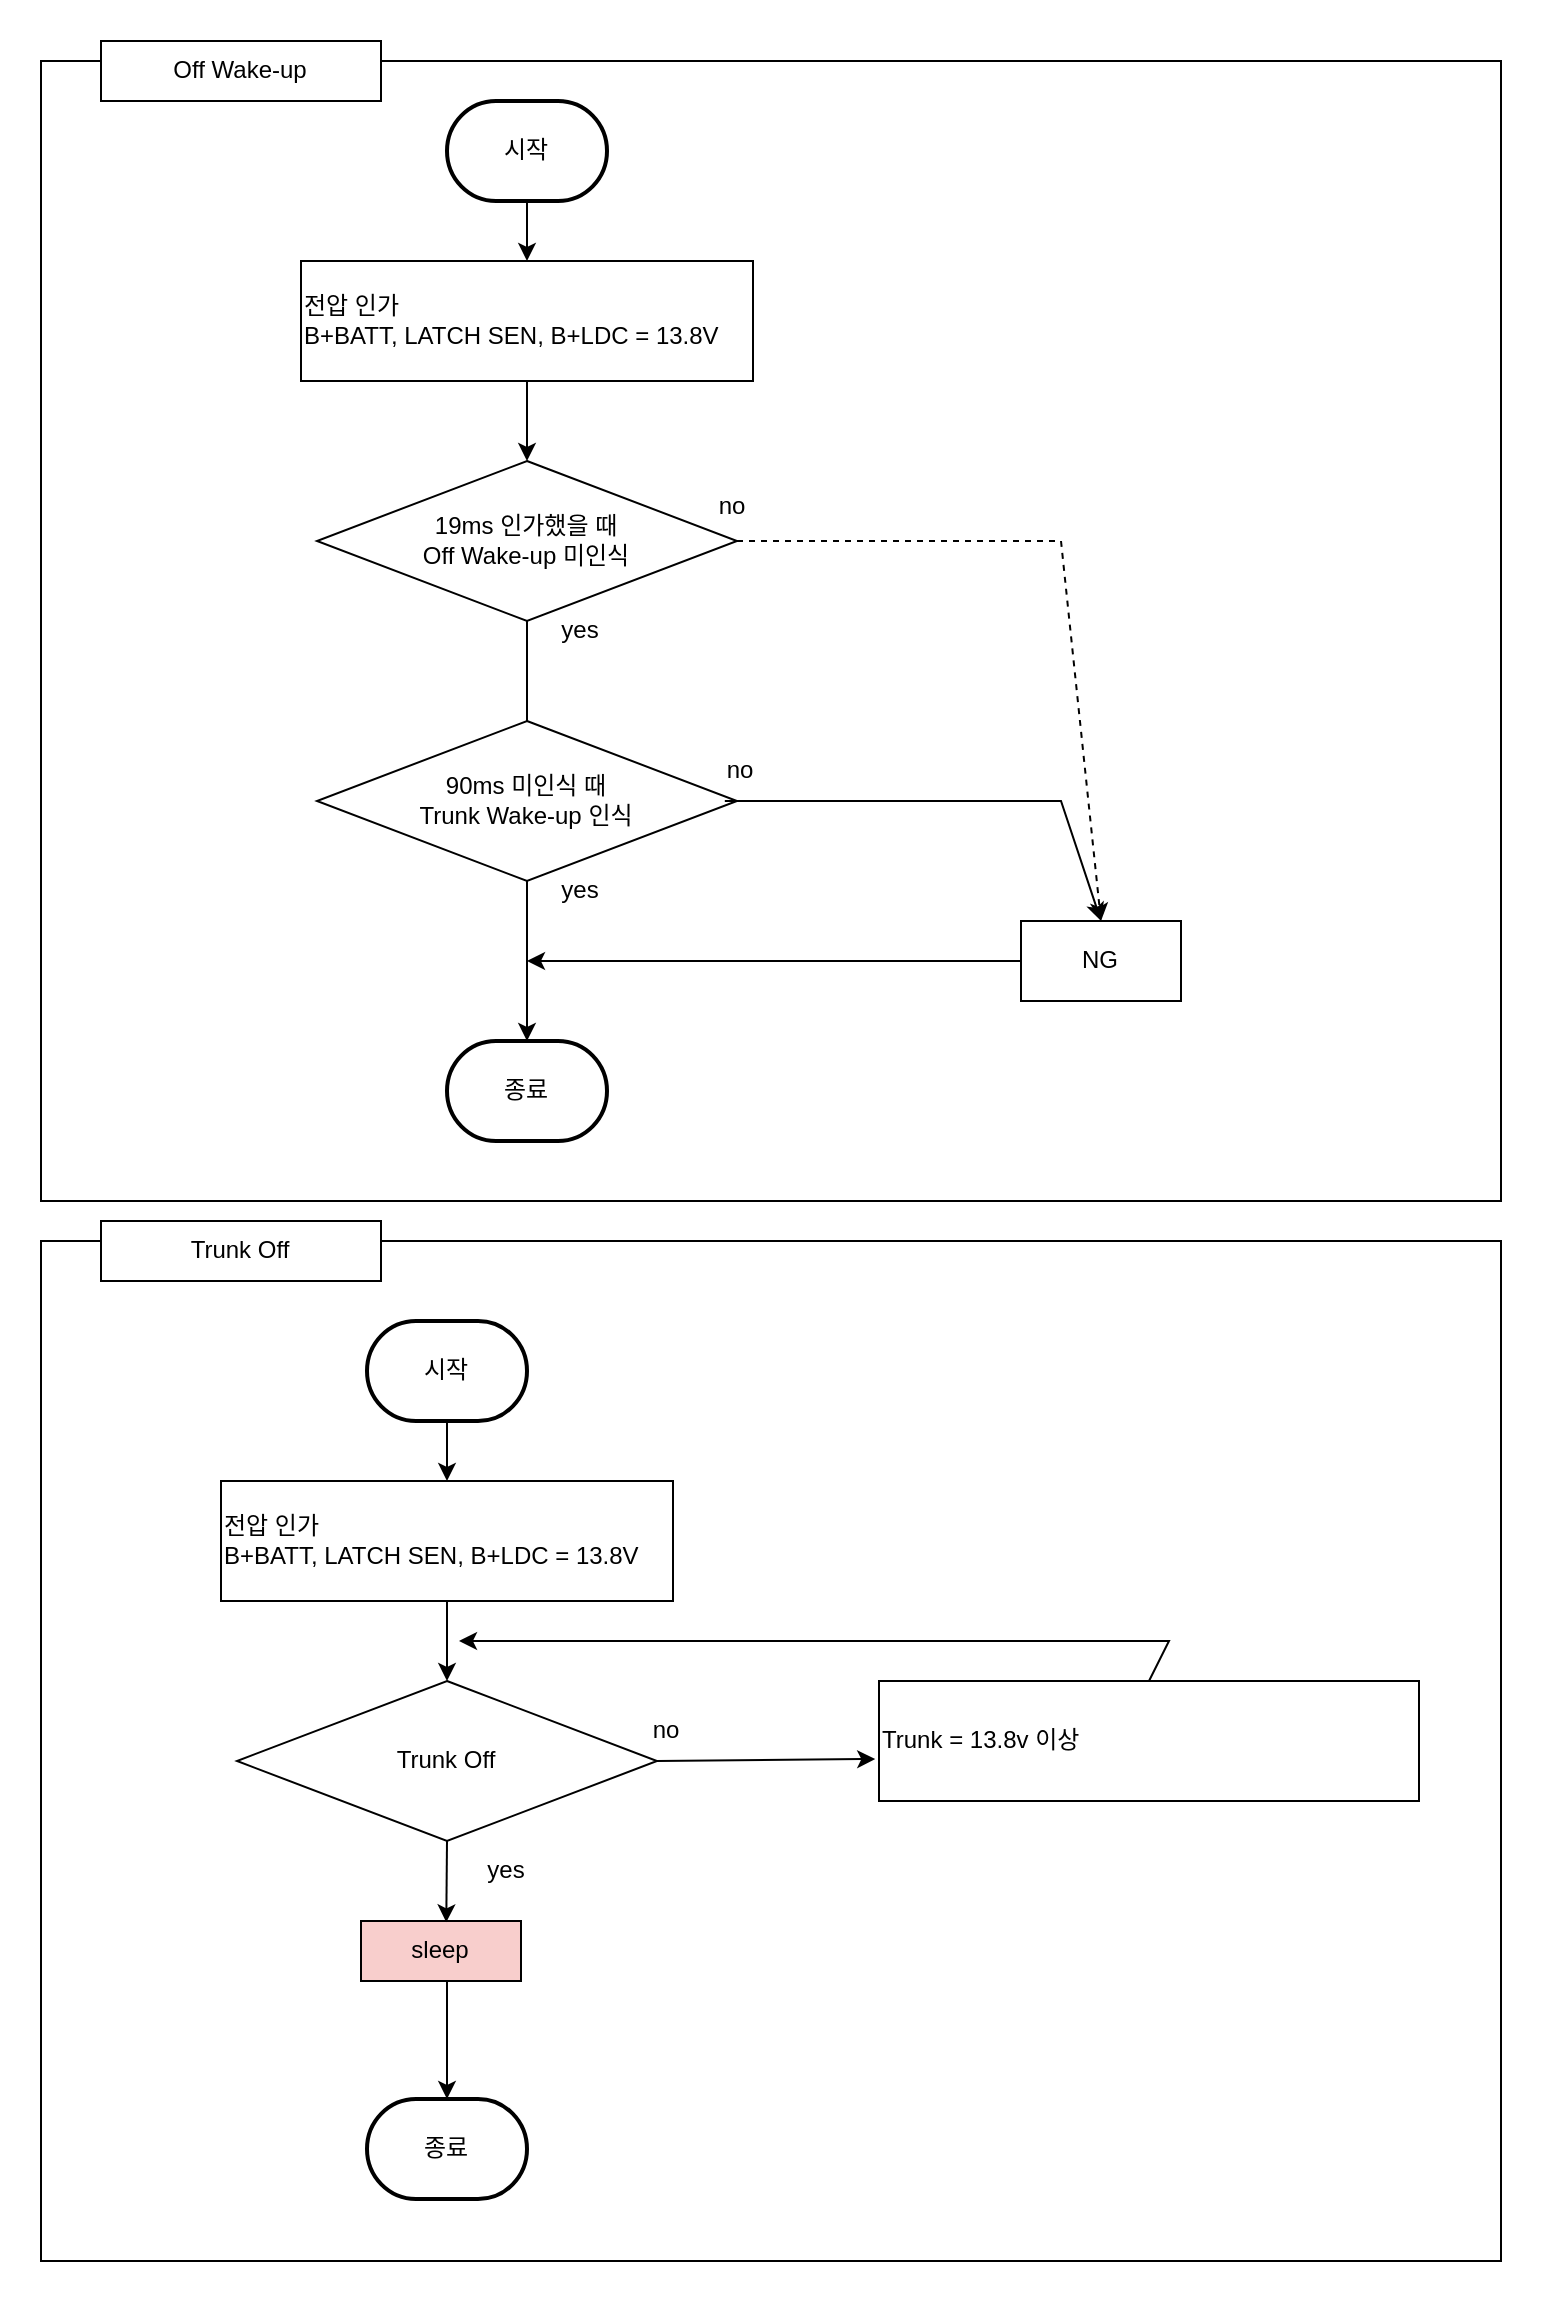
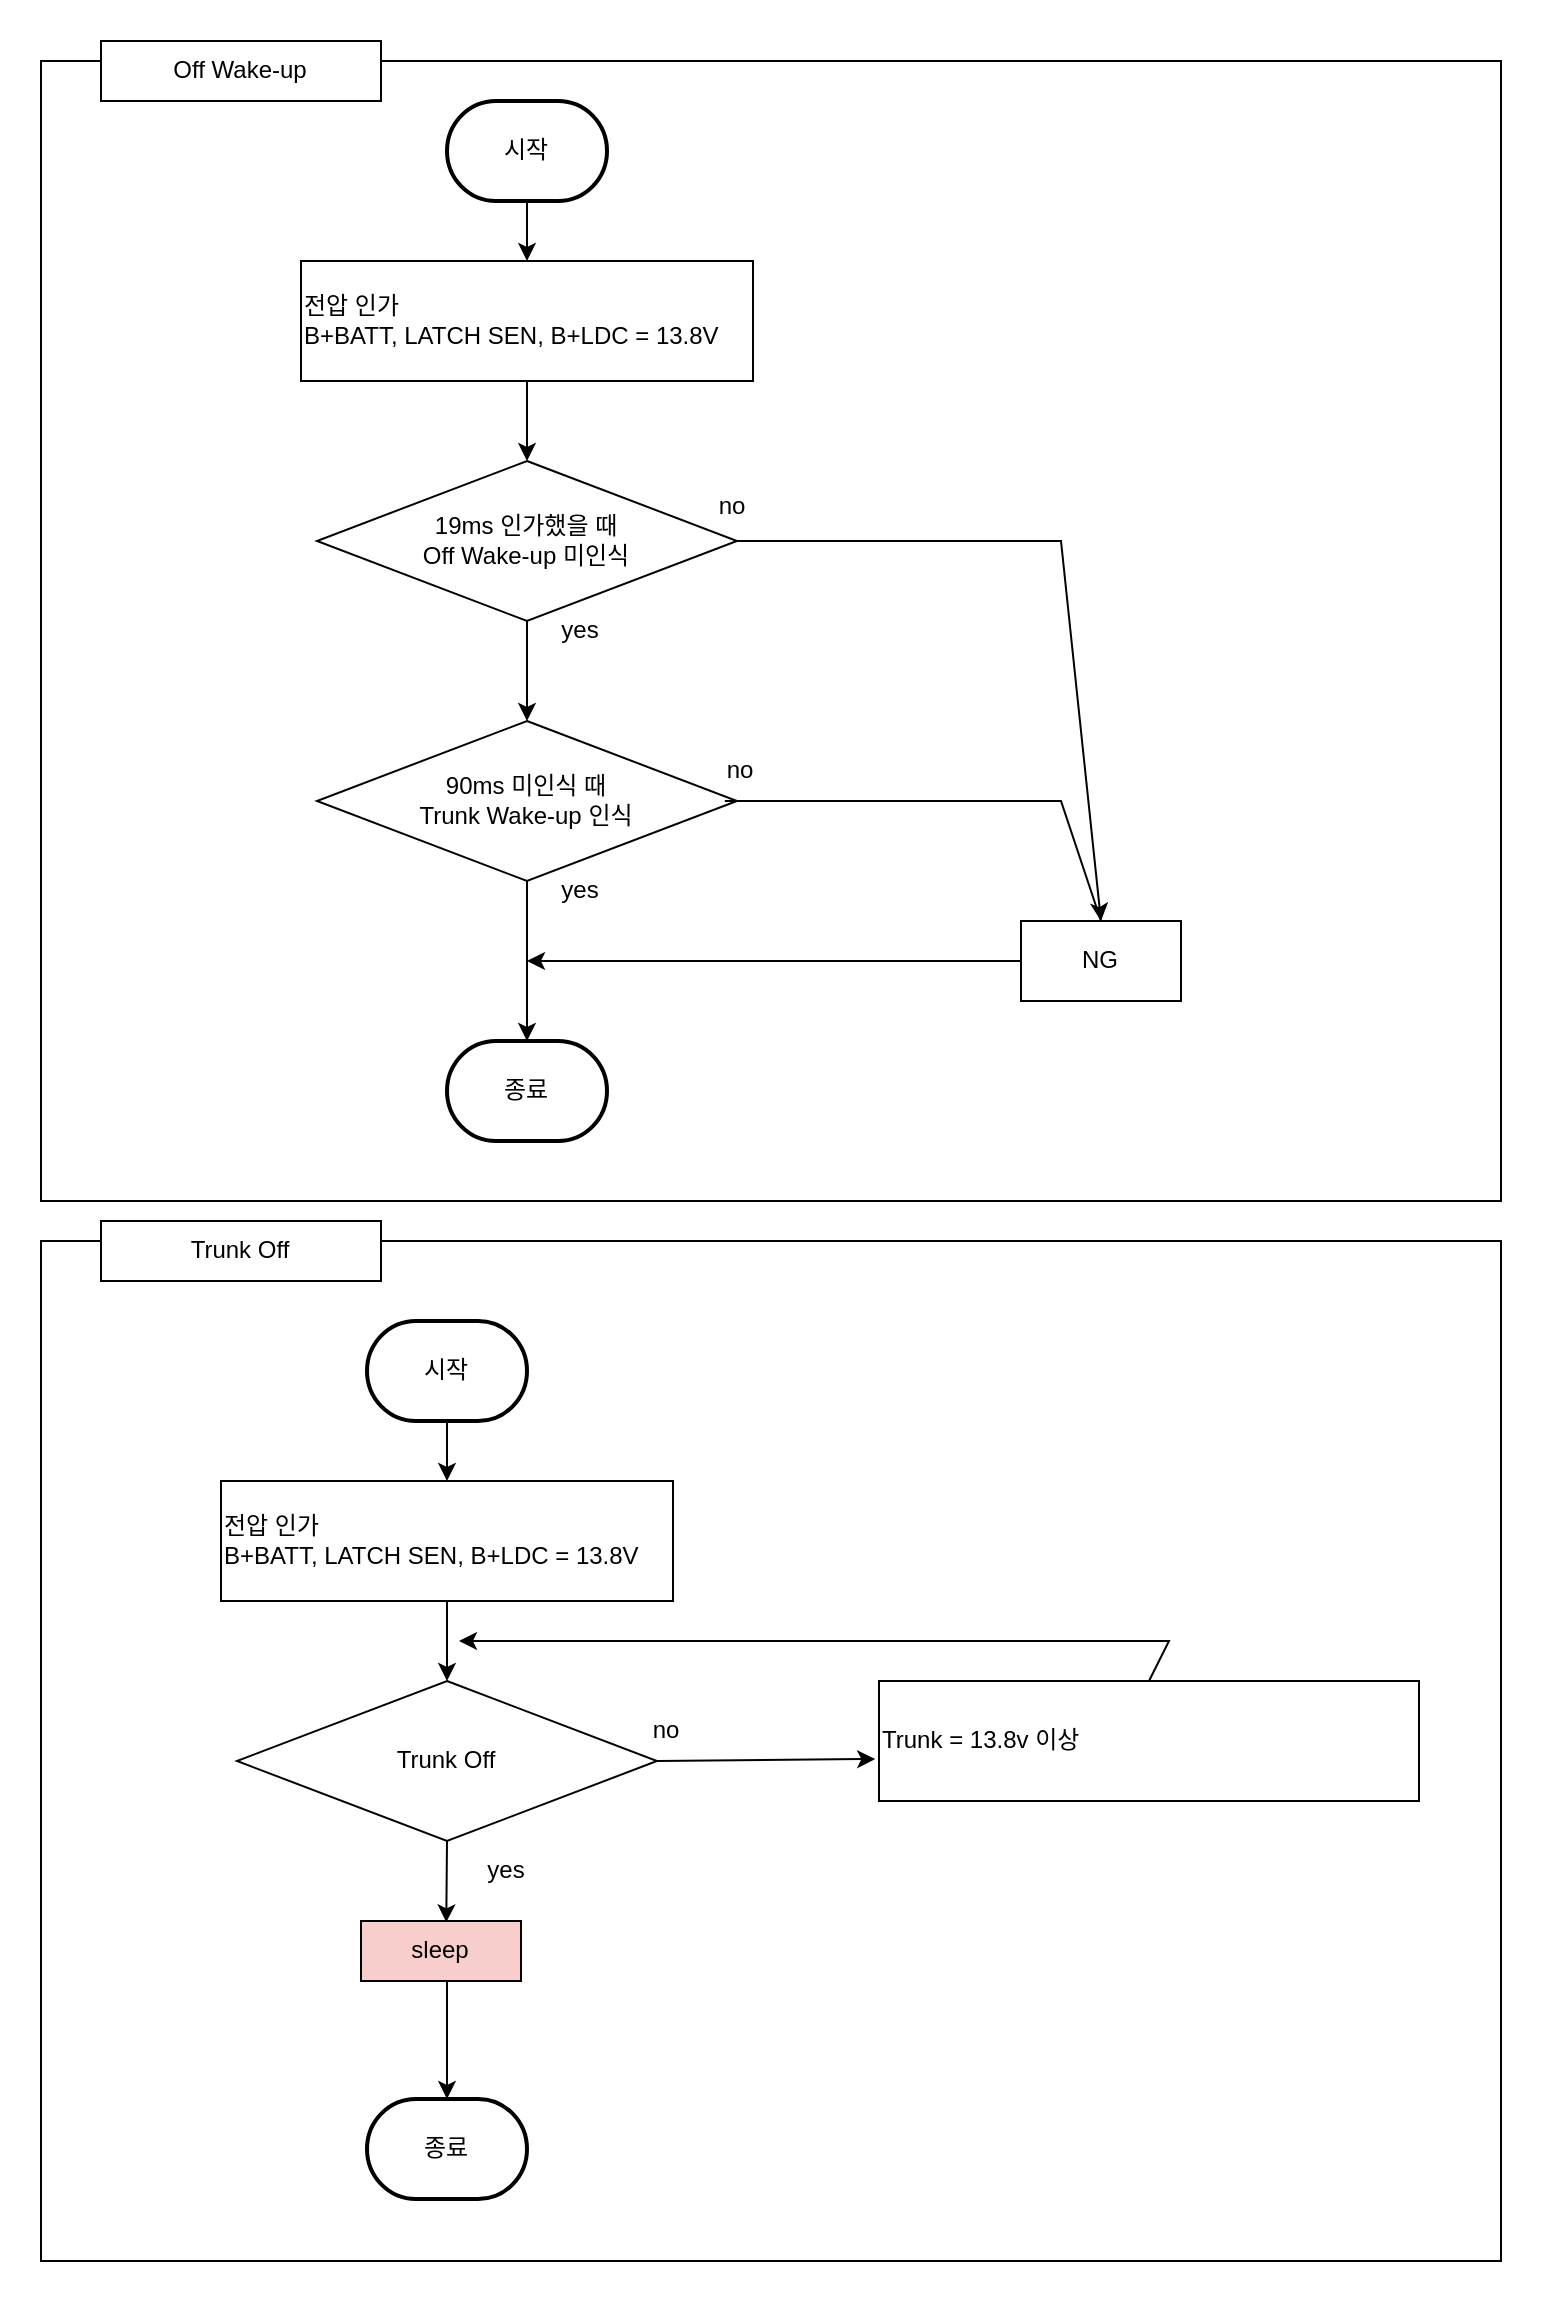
edge "19ms 인가했을 때 Off Wake-up 미인식" -> "NG": style dashed -> solid
edge "19ms 인가했을 때 Off Wake-up 미인식" -- "90ms 미인식 때 Trunk Wake-up 인식": arrowhead none -> classic
edge "90ms 미인식 때 Trunk Wake-up 인식" -> "NG": arrowhead classic -> none
